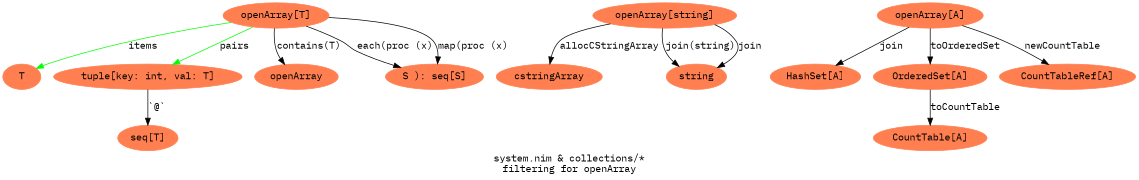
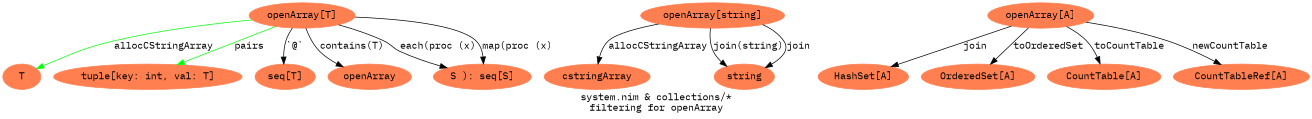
edge "openArray[T]" -> "T": label "items" -> "allocCStringArray"
edge "tuple[key: int, val: T]" -> "seq[T]": now "openArray[T]" -> "seq[T]"
edge "OrderedSet[A]" -> "CountTable[A]": now "openArray[A]" -> "CountTable[A]"
